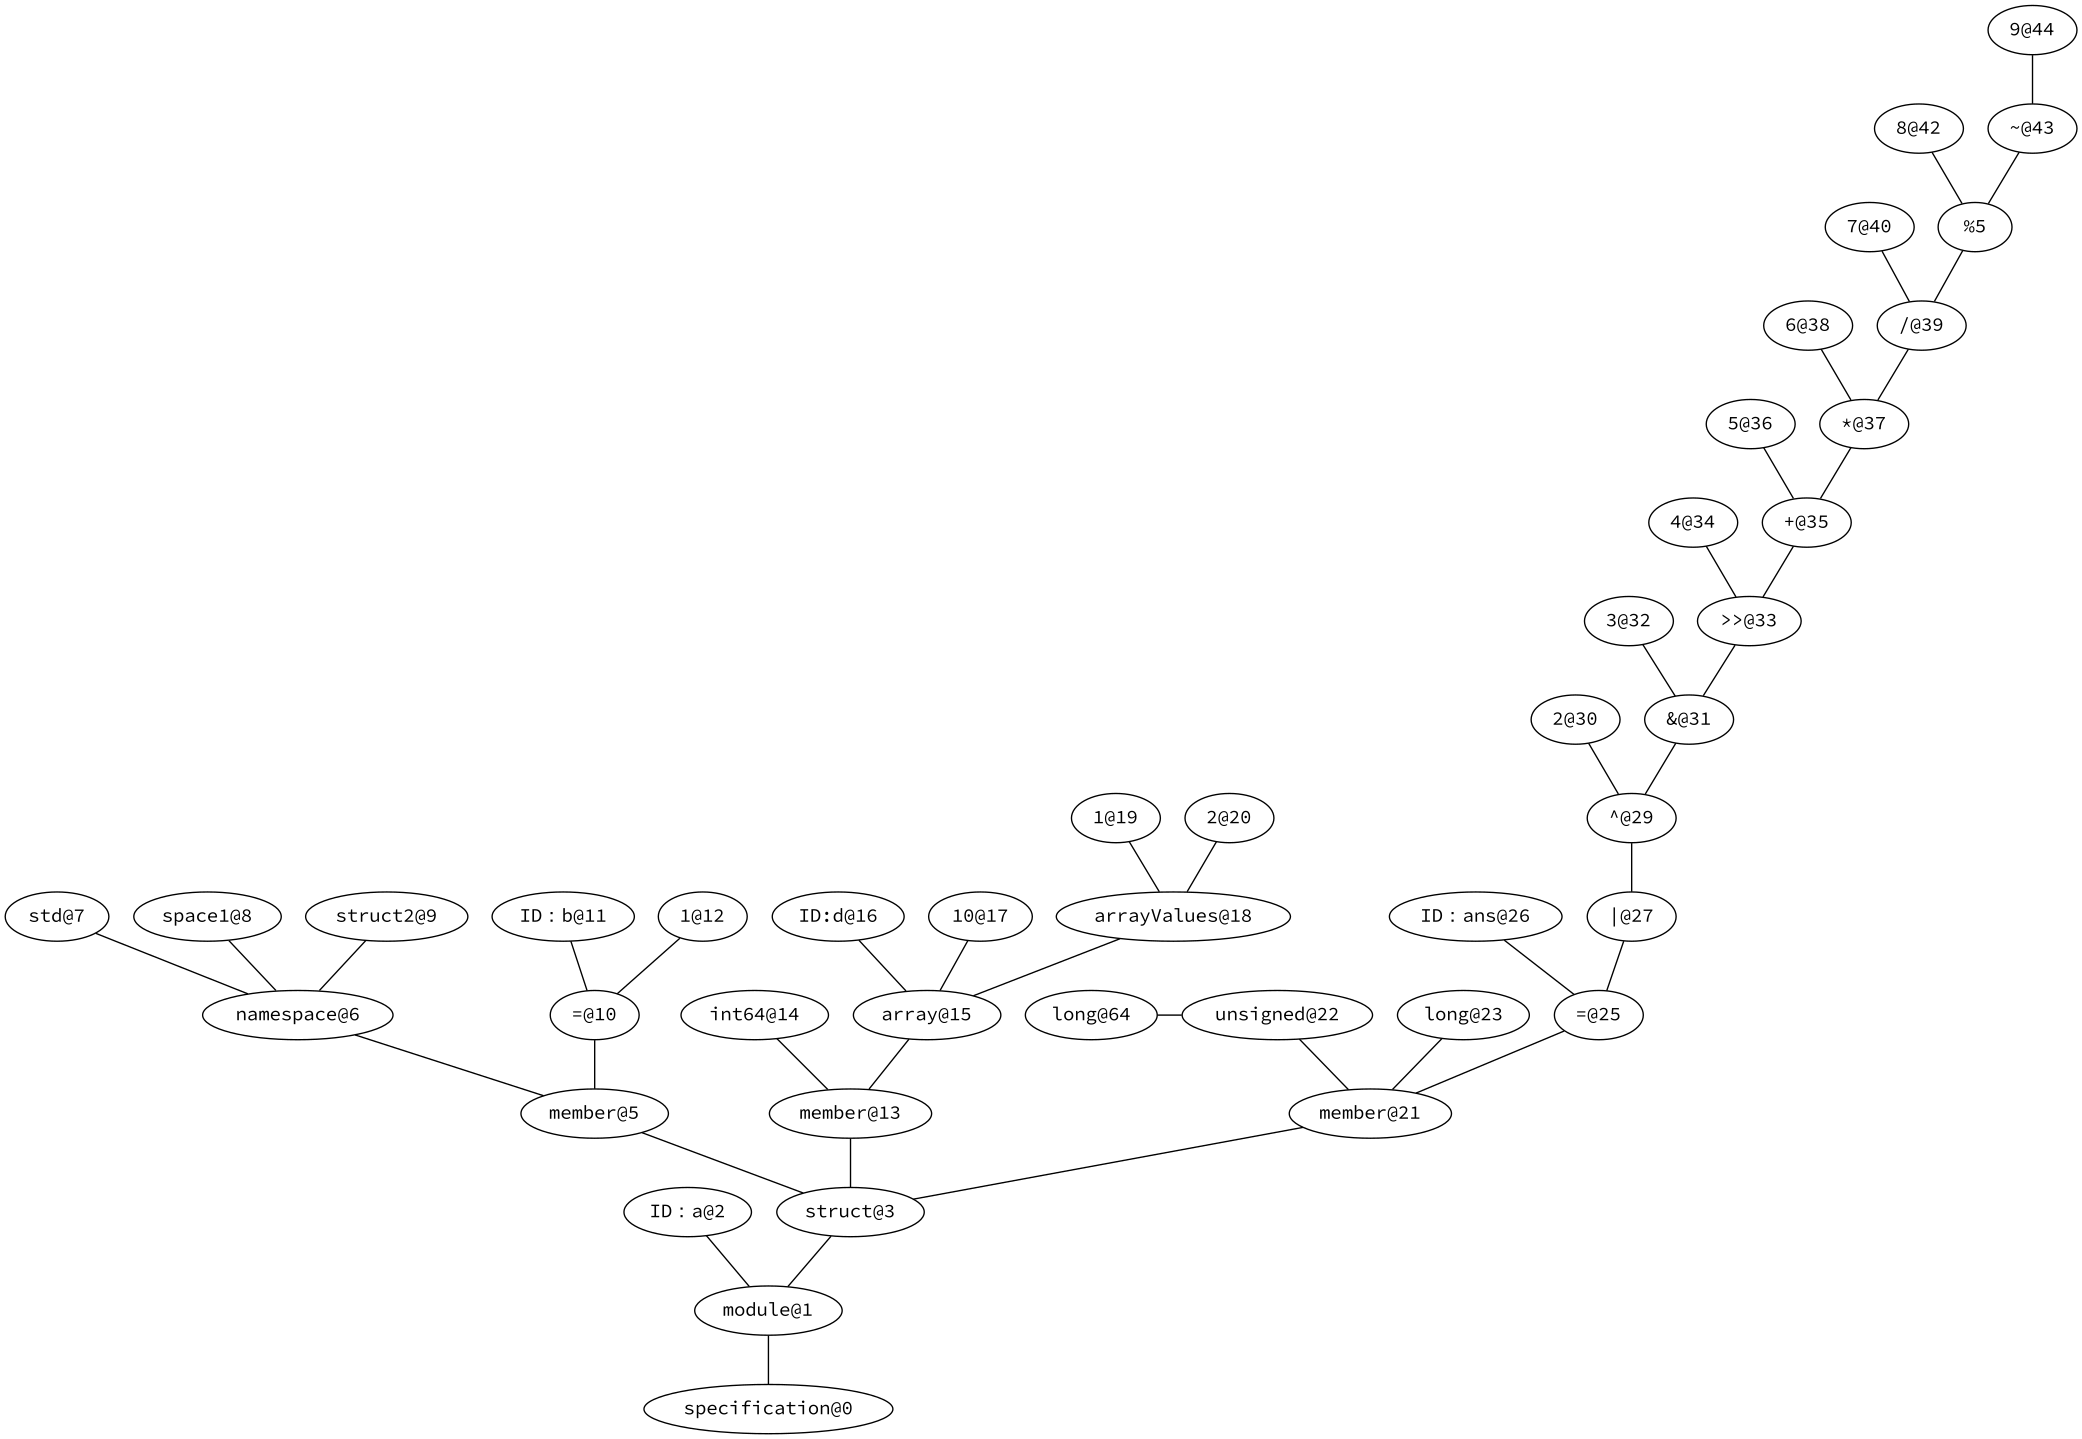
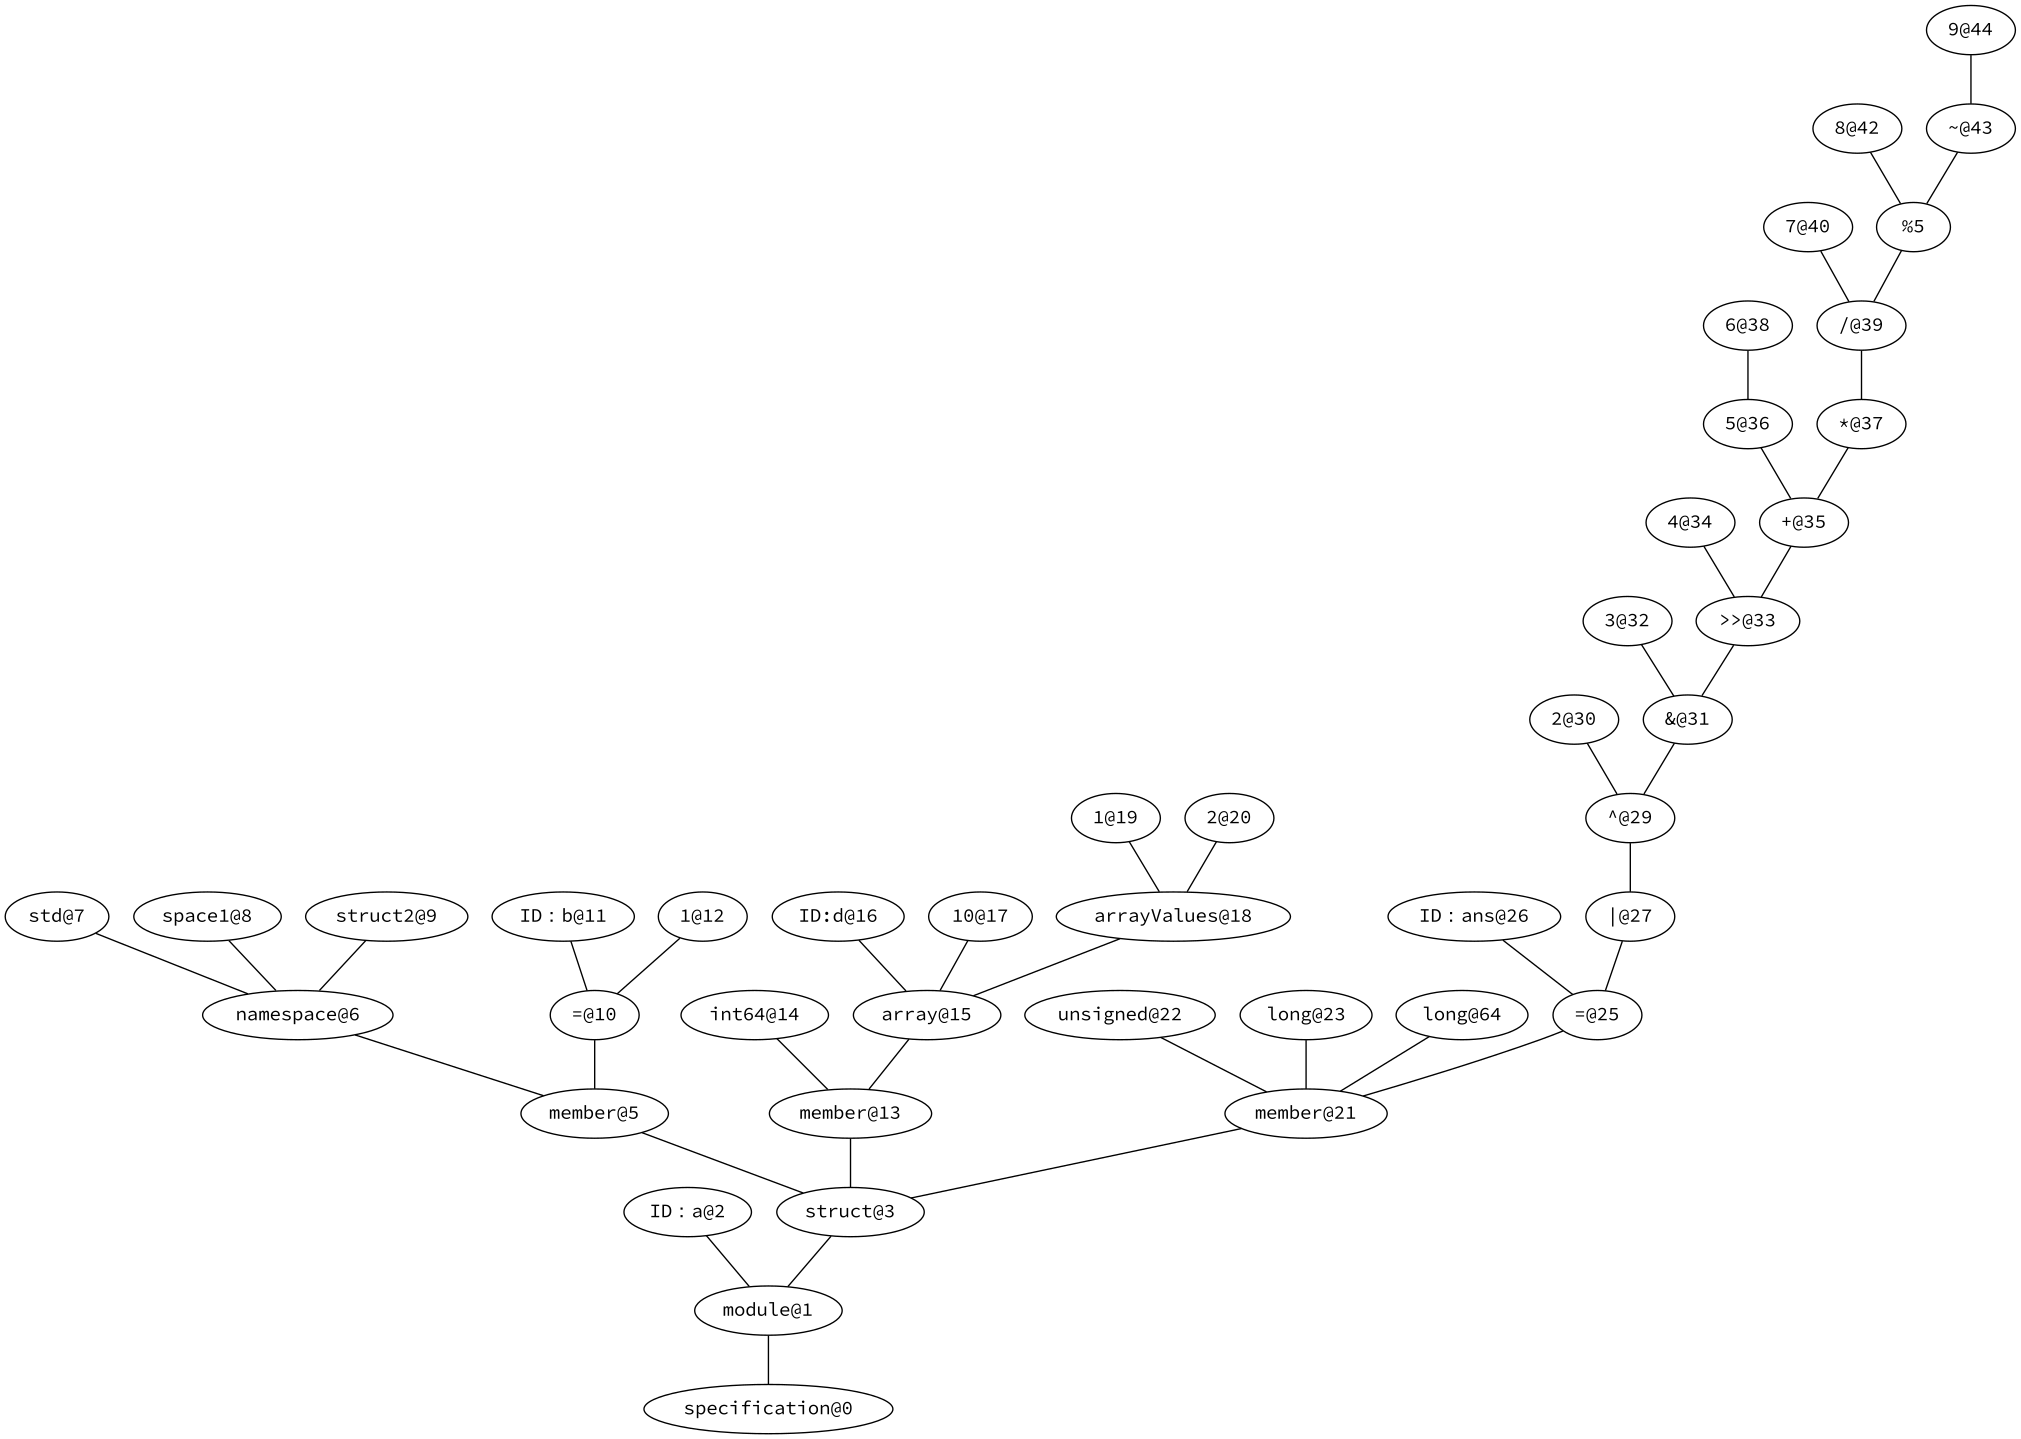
edge "6@38" -- "*@37": now "6@38" -- "5@36"
edge "long@64" -- "unsigned@22": now "long@64" -- "member@21"
